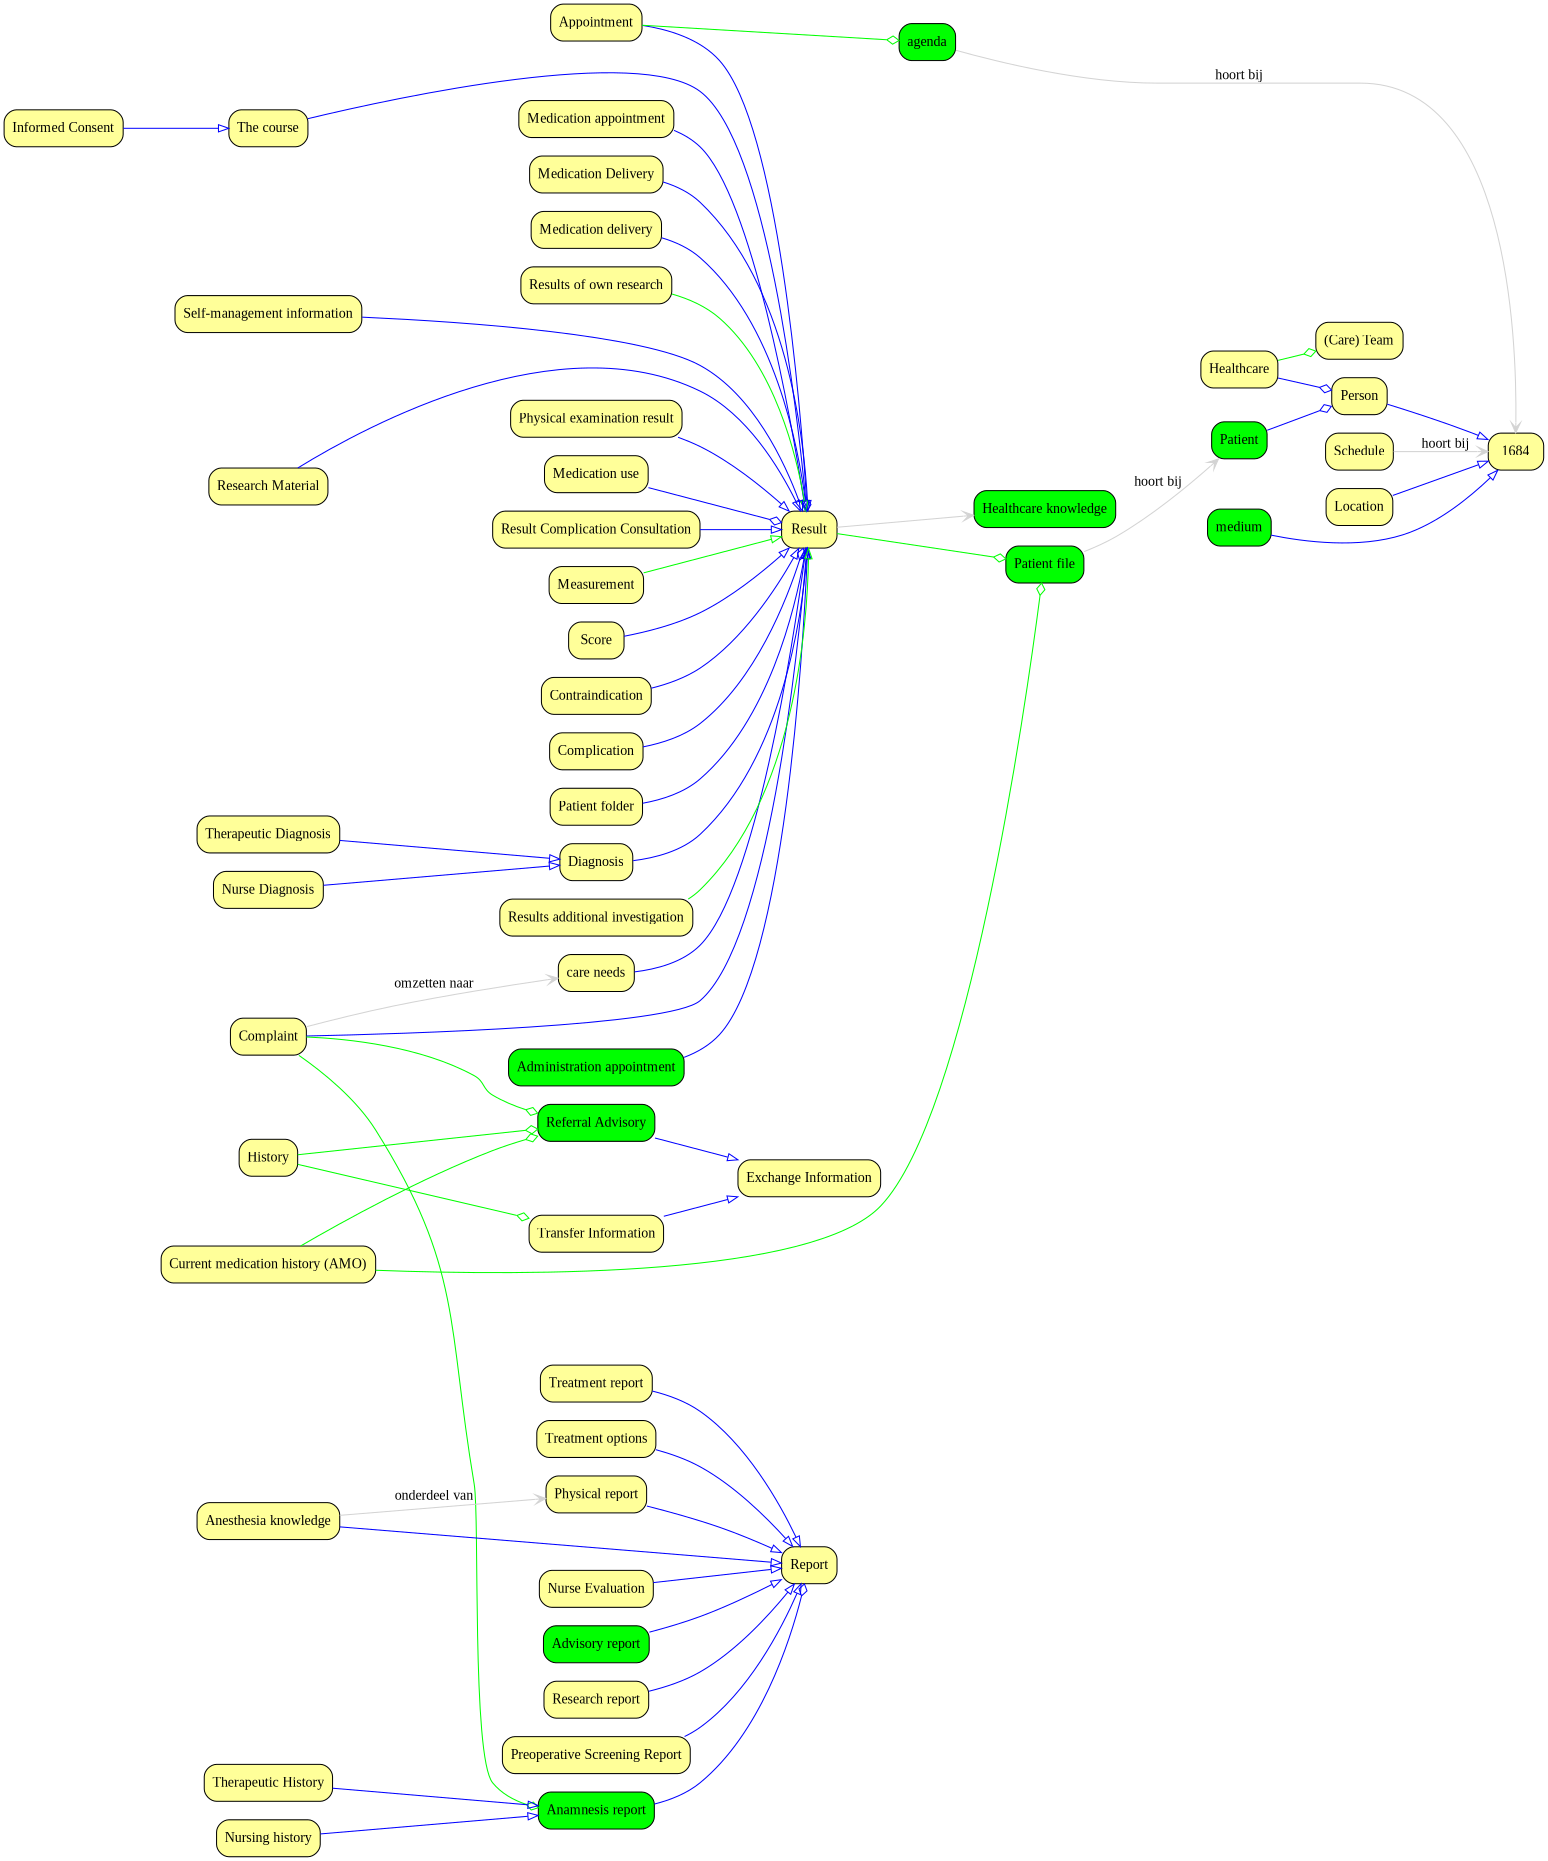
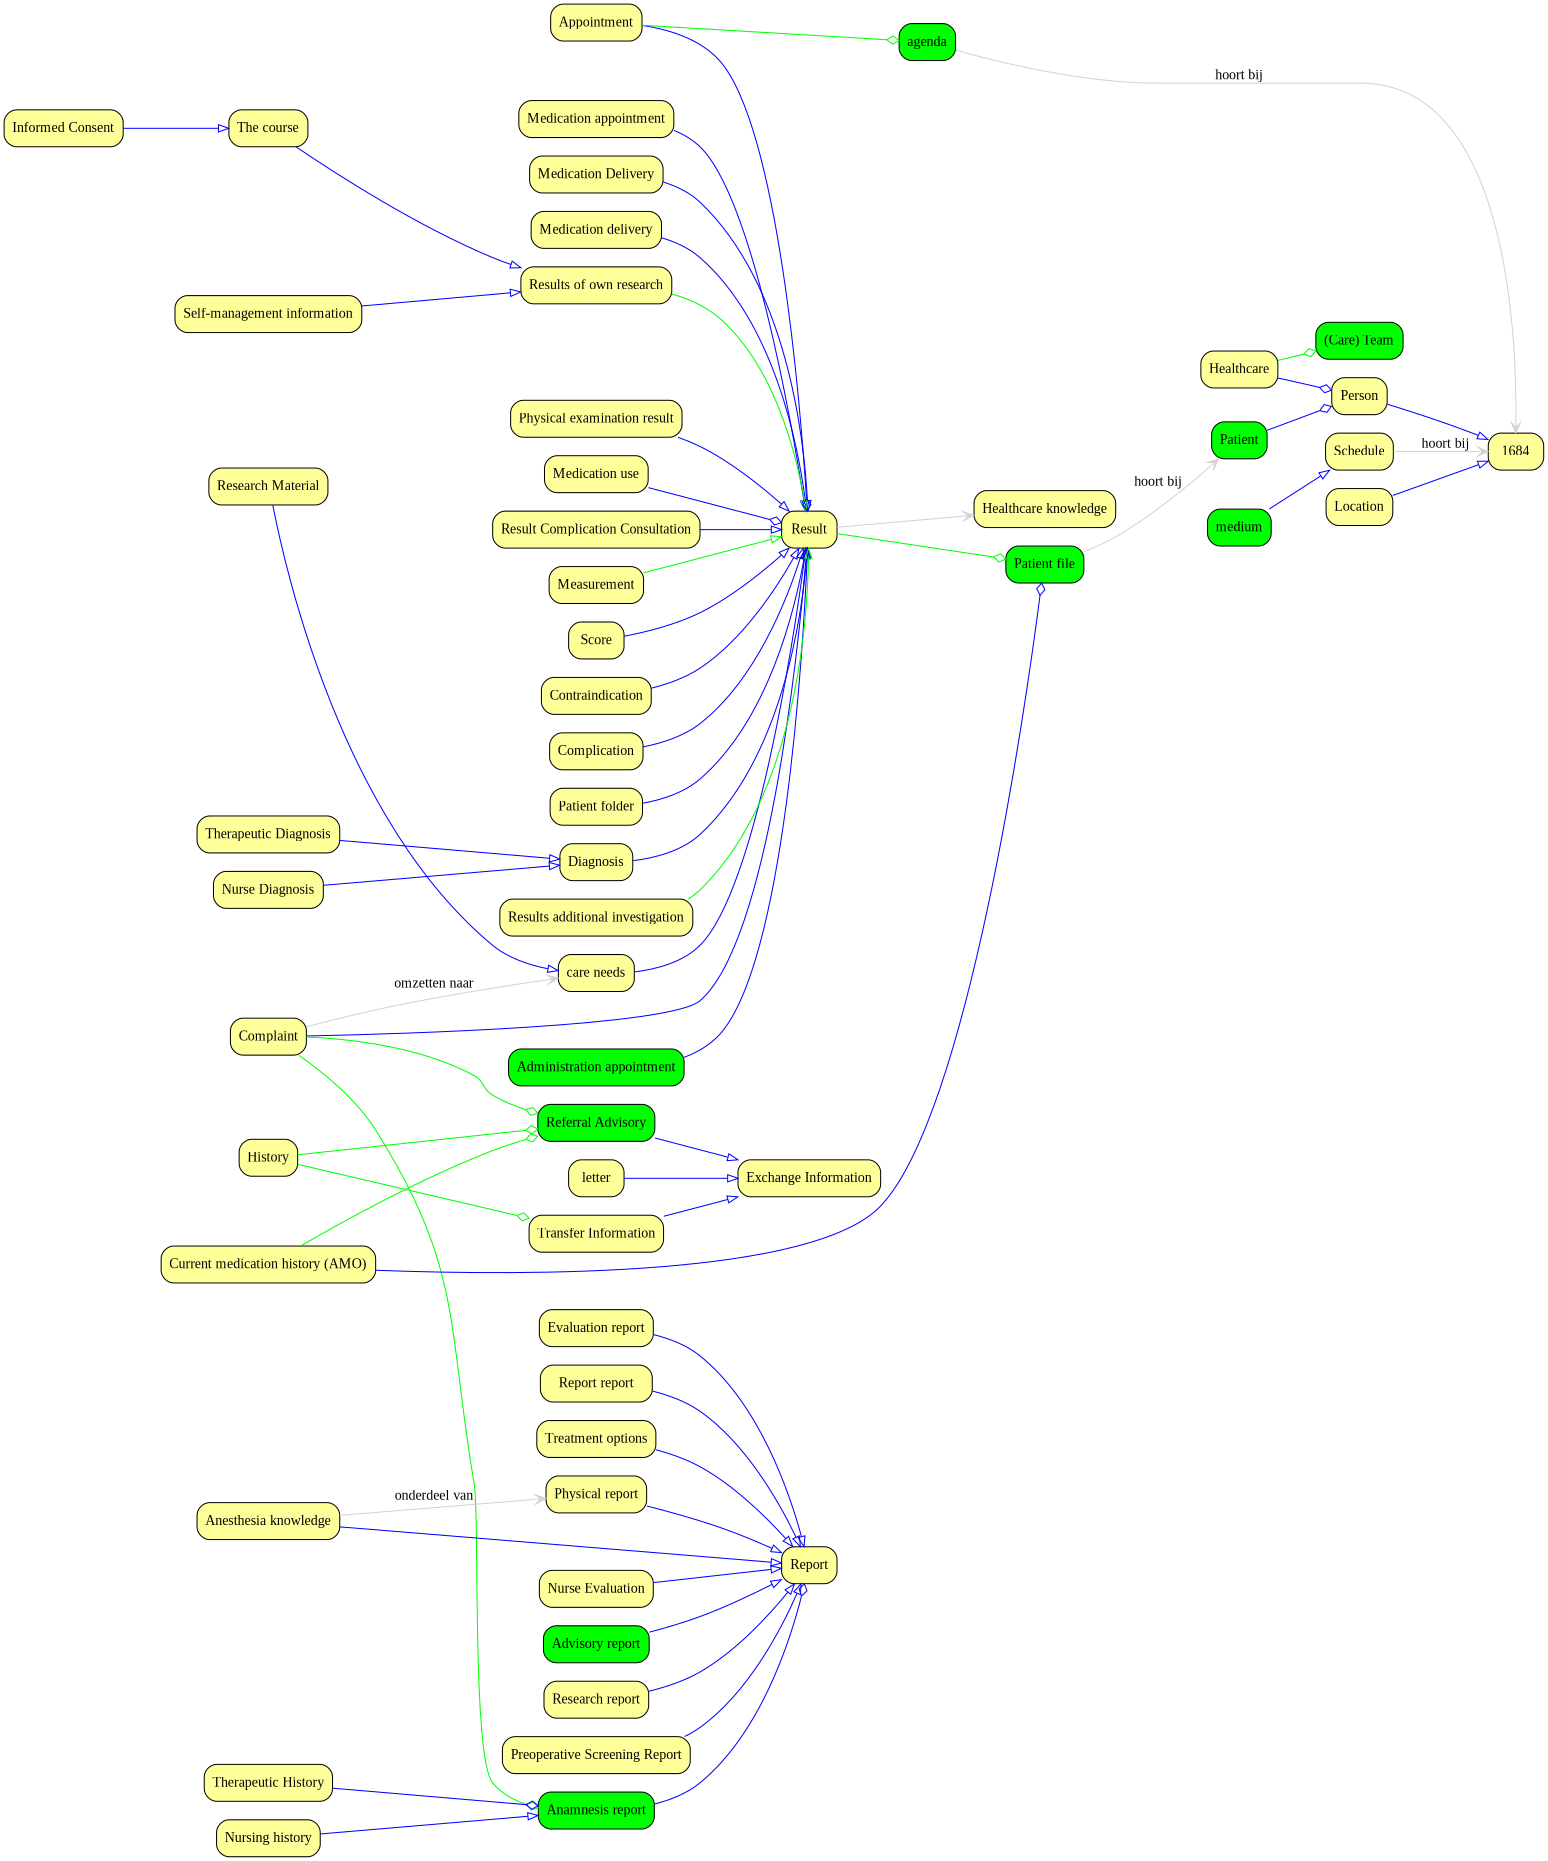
edge "The course" -> "Result": now "The course" -> "Results of own research"
node "(Care) Team": fillcolor #ffff99 -> green
edge "Self-management information" -> "Result": now "Self-management information" -> "Results of own research"
edge "Research Material" -> "Result": now "Research Material" -> "care needs"
node "Healthcare knowledge": fillcolor green -> #ffff99
edge "medium" -> "1684": now "medium" -> "Schedule"
edge "Complication" -> "Result": arrowhead odiamond -> empty
edge "Current medication history (AMO)" -> "Patient file": color green -> blue
node "letter": added
node "Evaluation report": added
node "Treatment report": label "Treatment report" -> "Report report"
edge "Therapeutic History" -> "Anamnesis report": arrowhead empty -> odiamond
